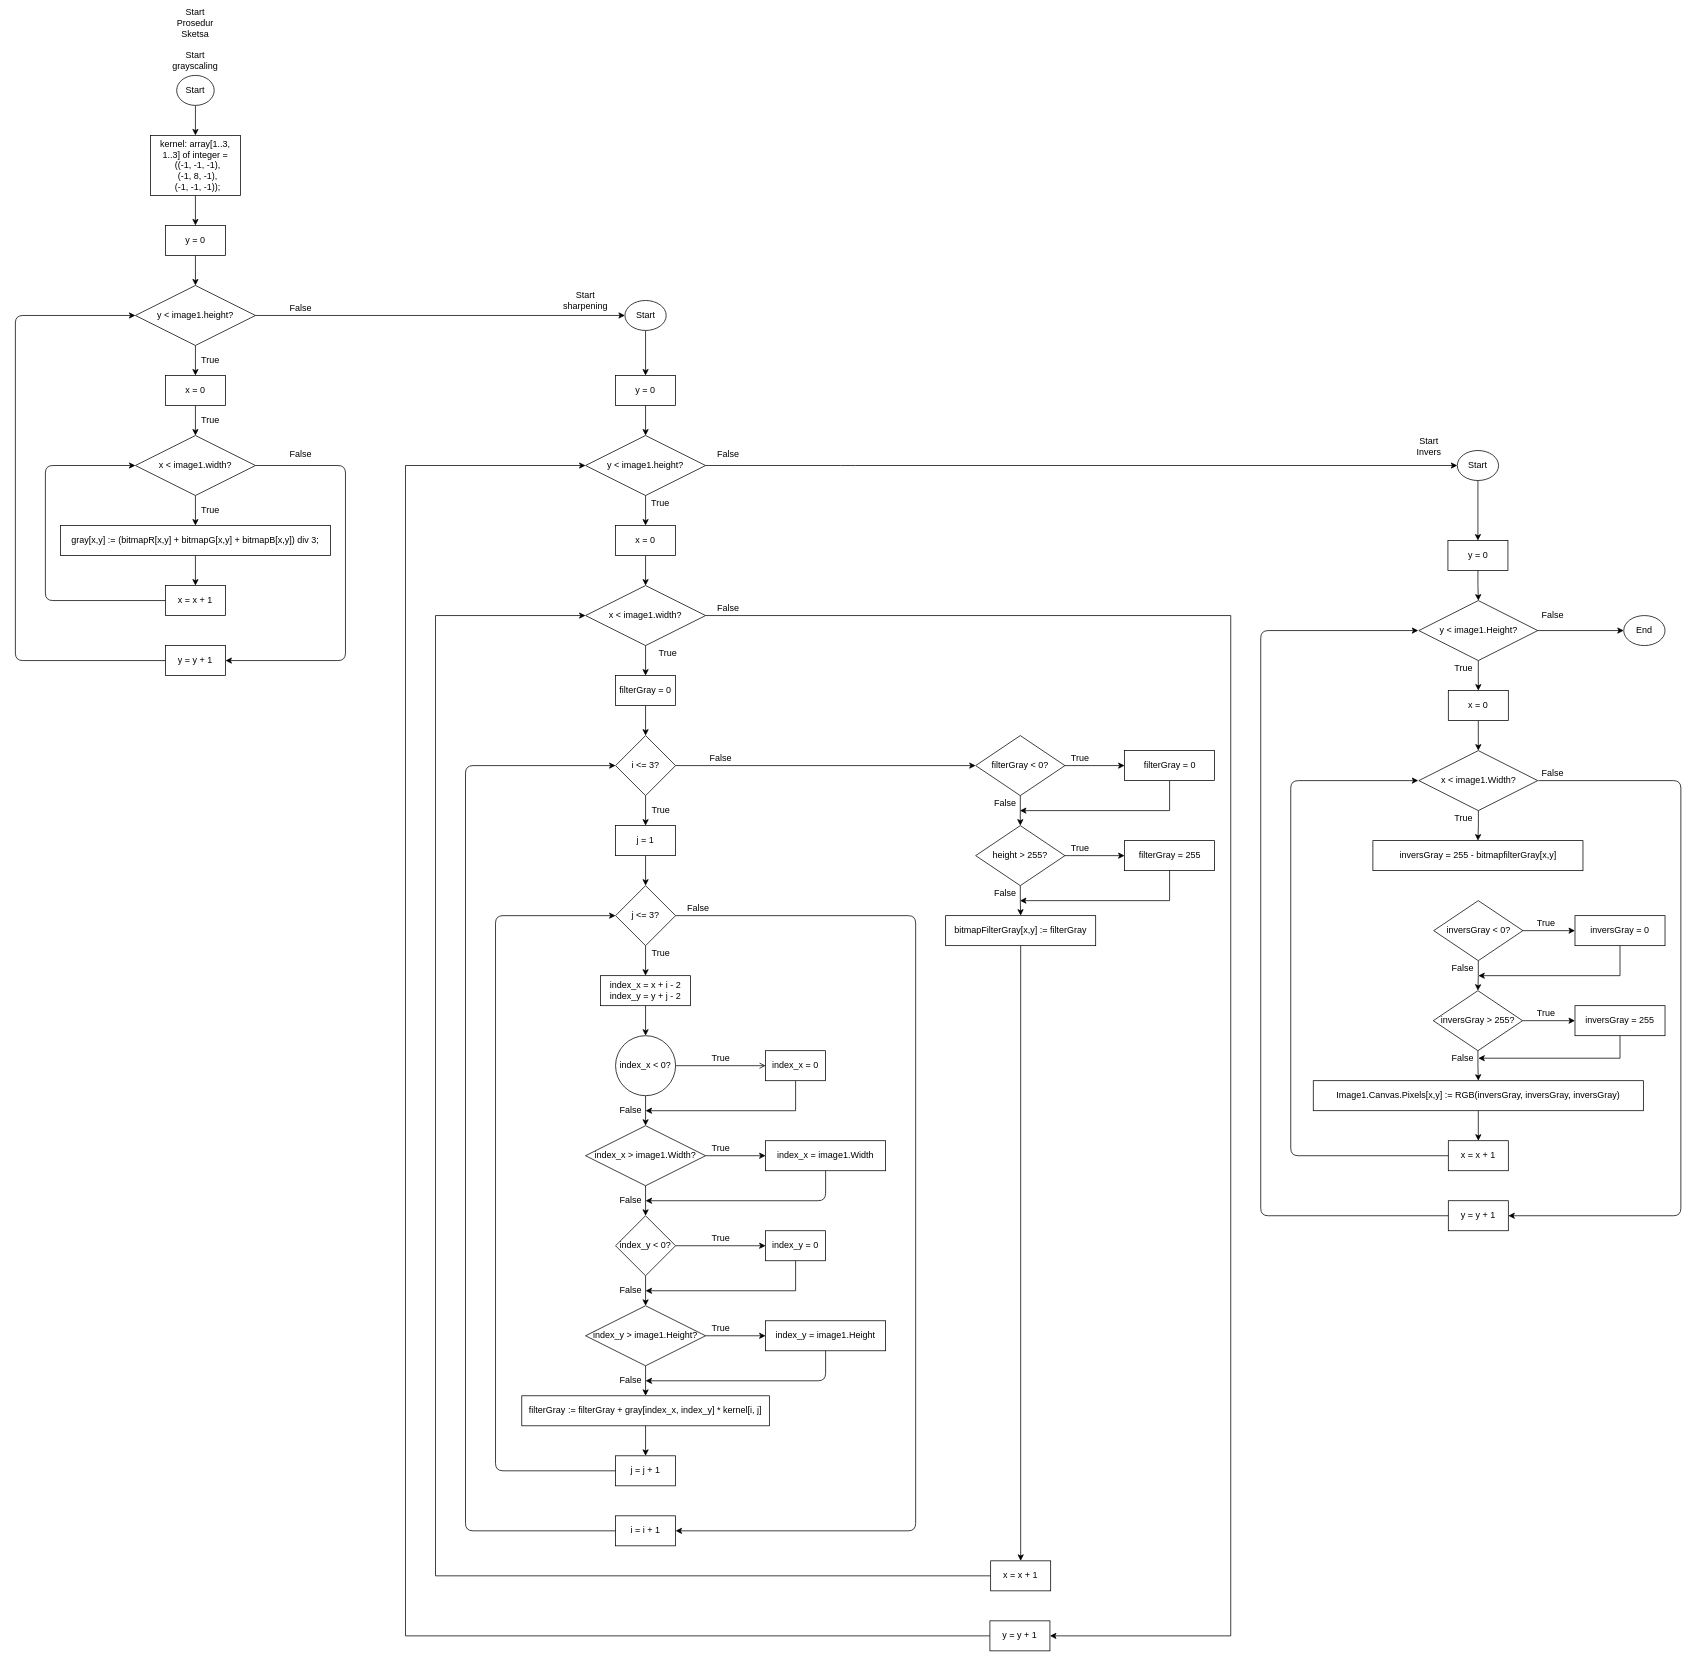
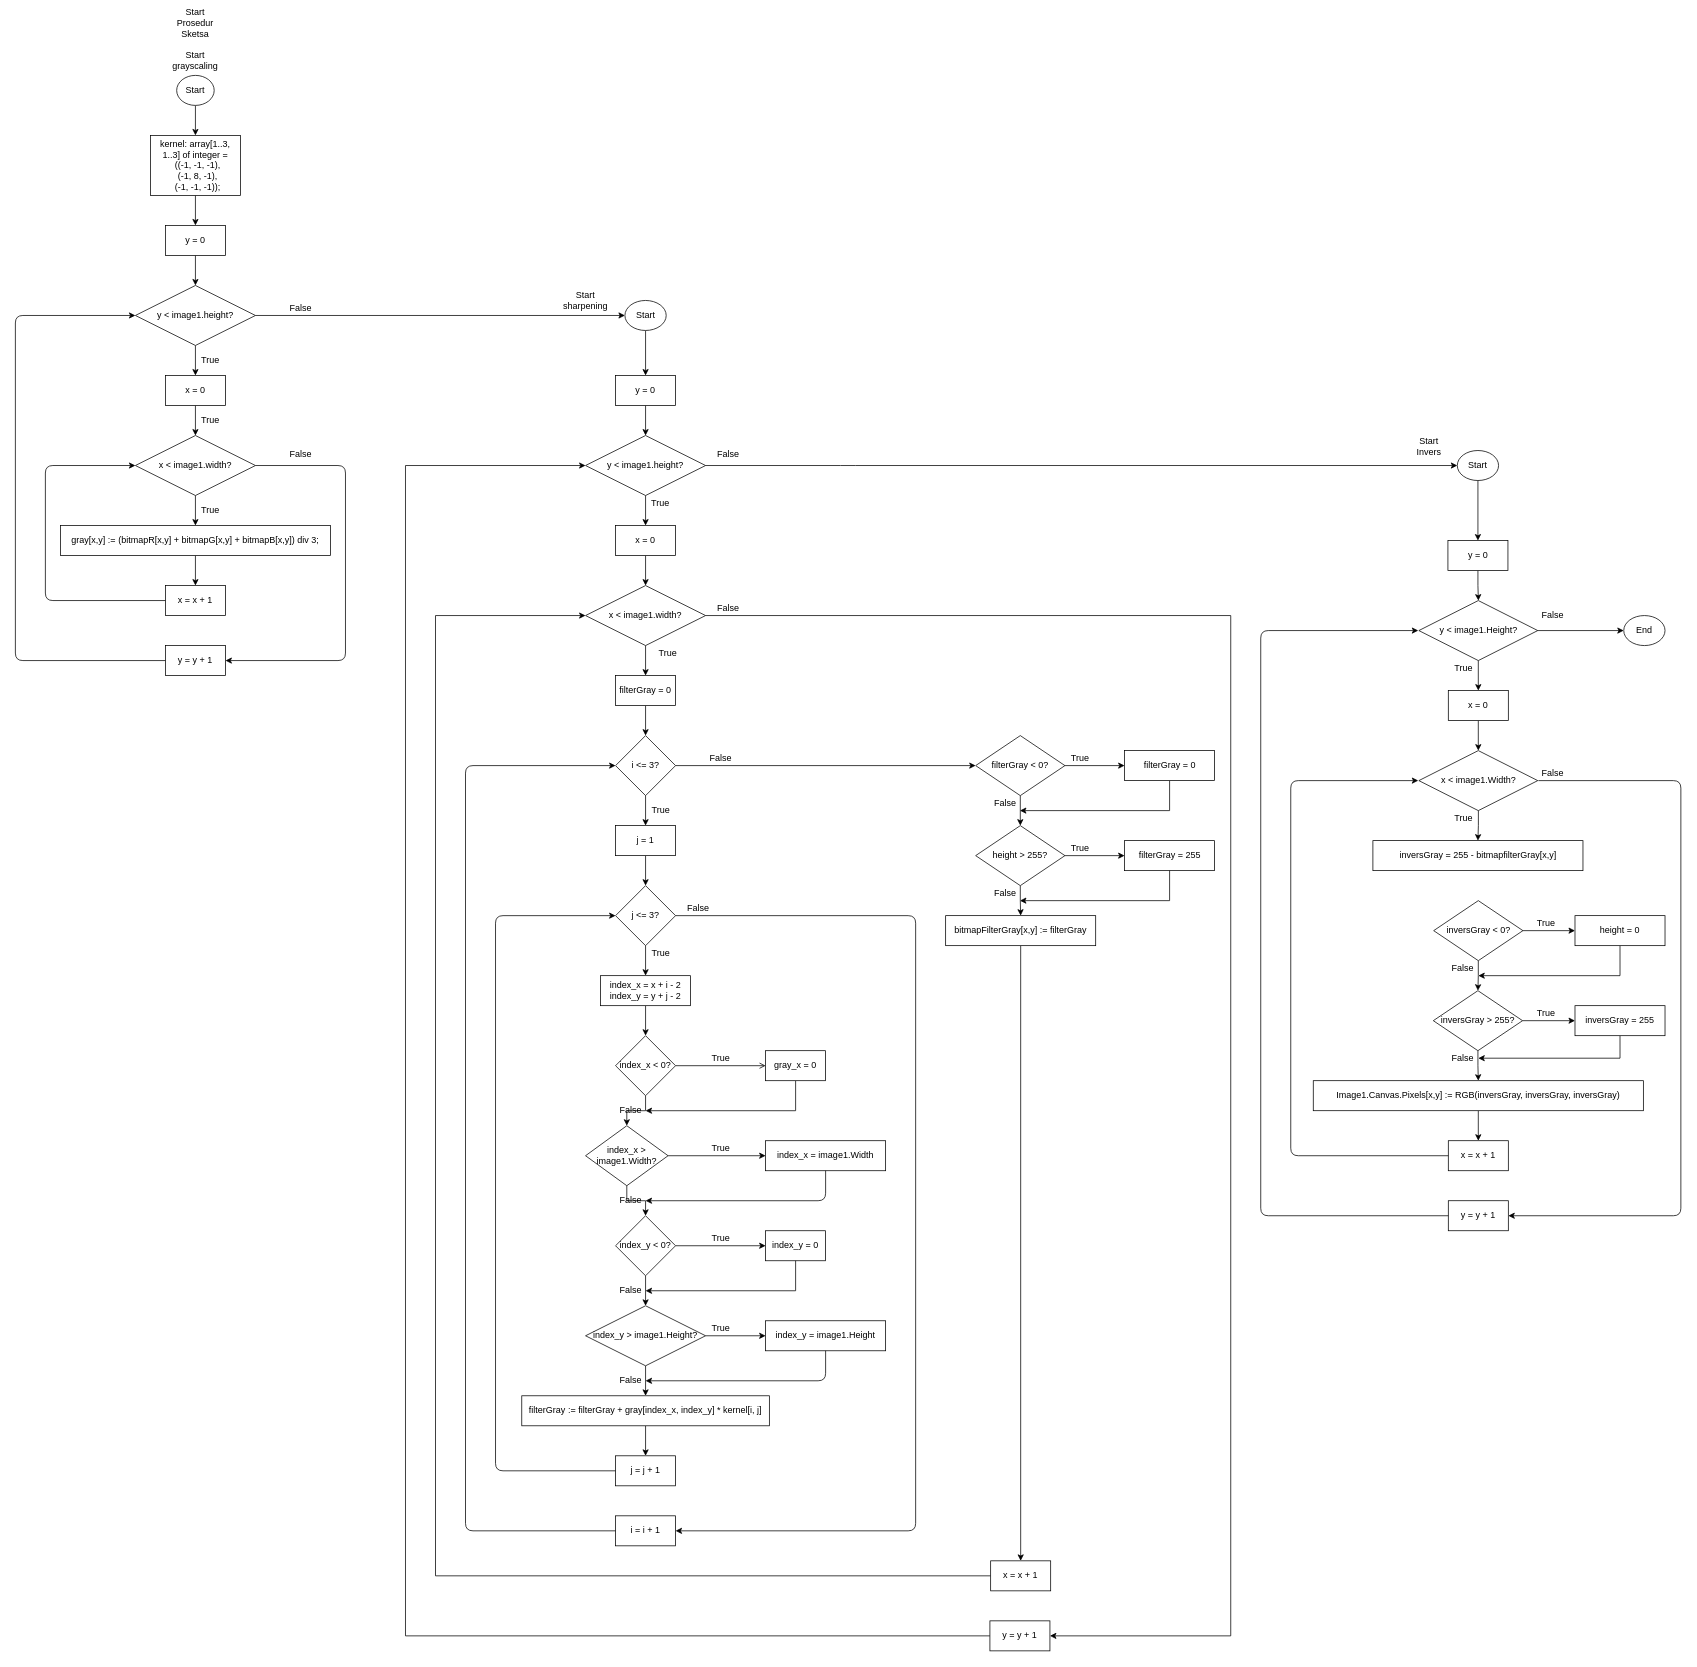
node "inversGray = 0": label "inversGray = 0" -> "height = 0"
node "index_x < 0?": shape ellipse -> diamond
node "index_x = 0": label "index_x = 0" -> "gray_x = 0"
node "index_x > image1.Width?": size 120x60 -> 83x60
